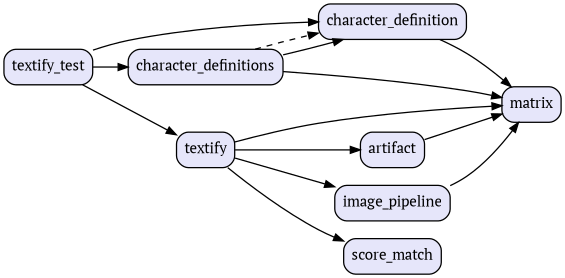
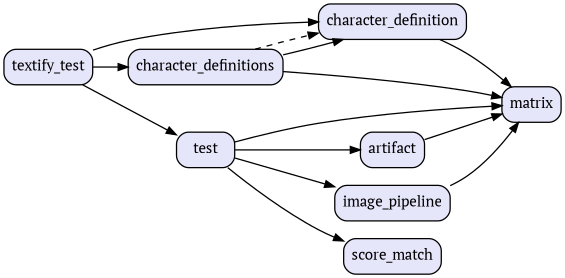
node "textify": label "textify" -> "test"
